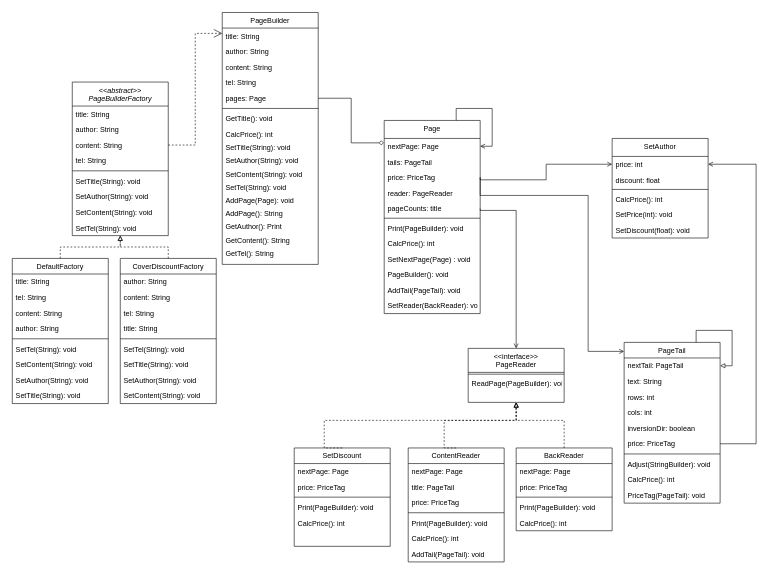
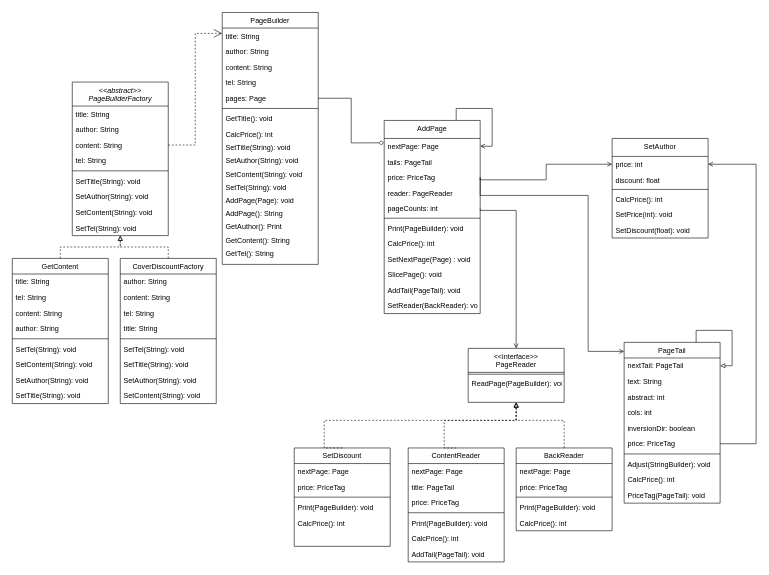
node "Page": label "Page" -> "AddPage"
node "pageCounts: title": label "pageCounts: title" -> "pageCounts: int"
node "DefaultFactory": label "DefaultFactory" -> "GetContent"
node "PageBuilder(): void": label "PageBuilder(): void" -> "SlicePage(): void"
node "rows: int": label "rows: int" -> "abstract: int"
